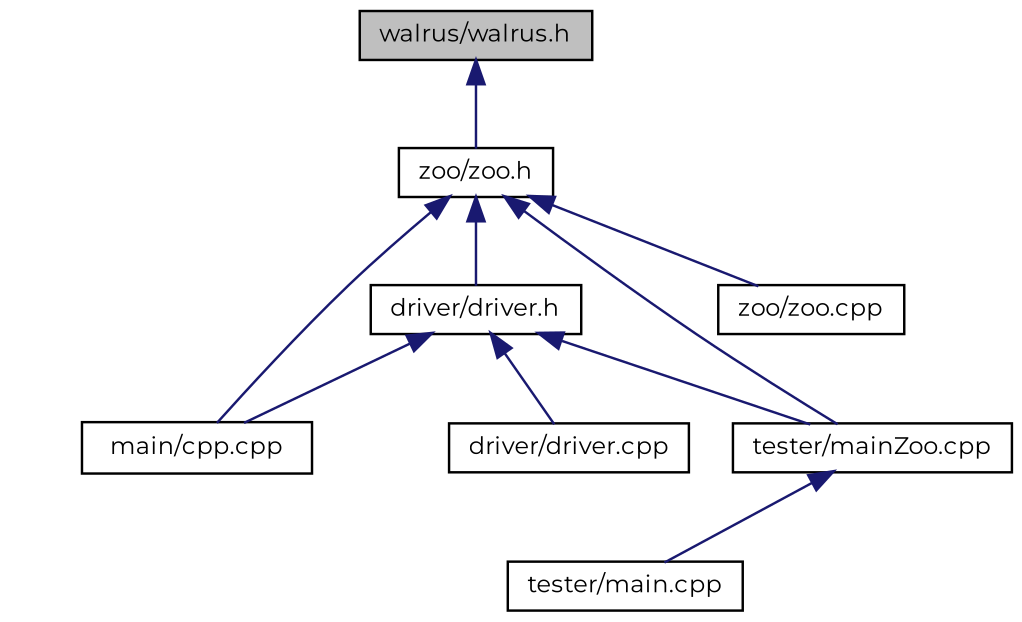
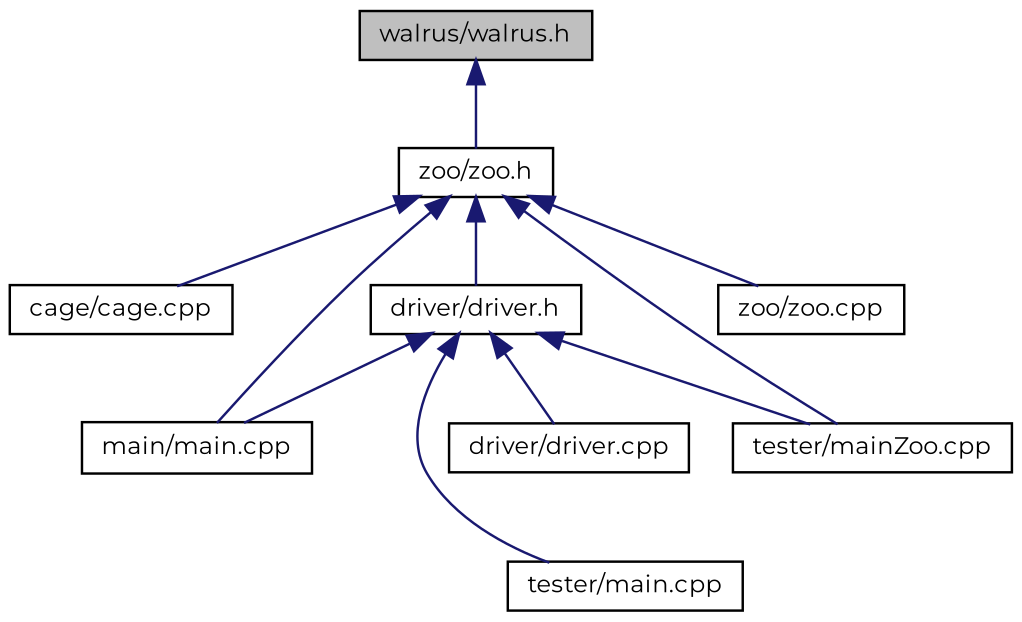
node "cage/cage.cpp": added
node "main/cpp.cpp": label "main/cpp.cpp" -> "main/main.cpp"
edge "tester/main.cpp" -> "tester/mainZoo.cpp": now "tester/main.cpp" -> "driver/driver.h"
